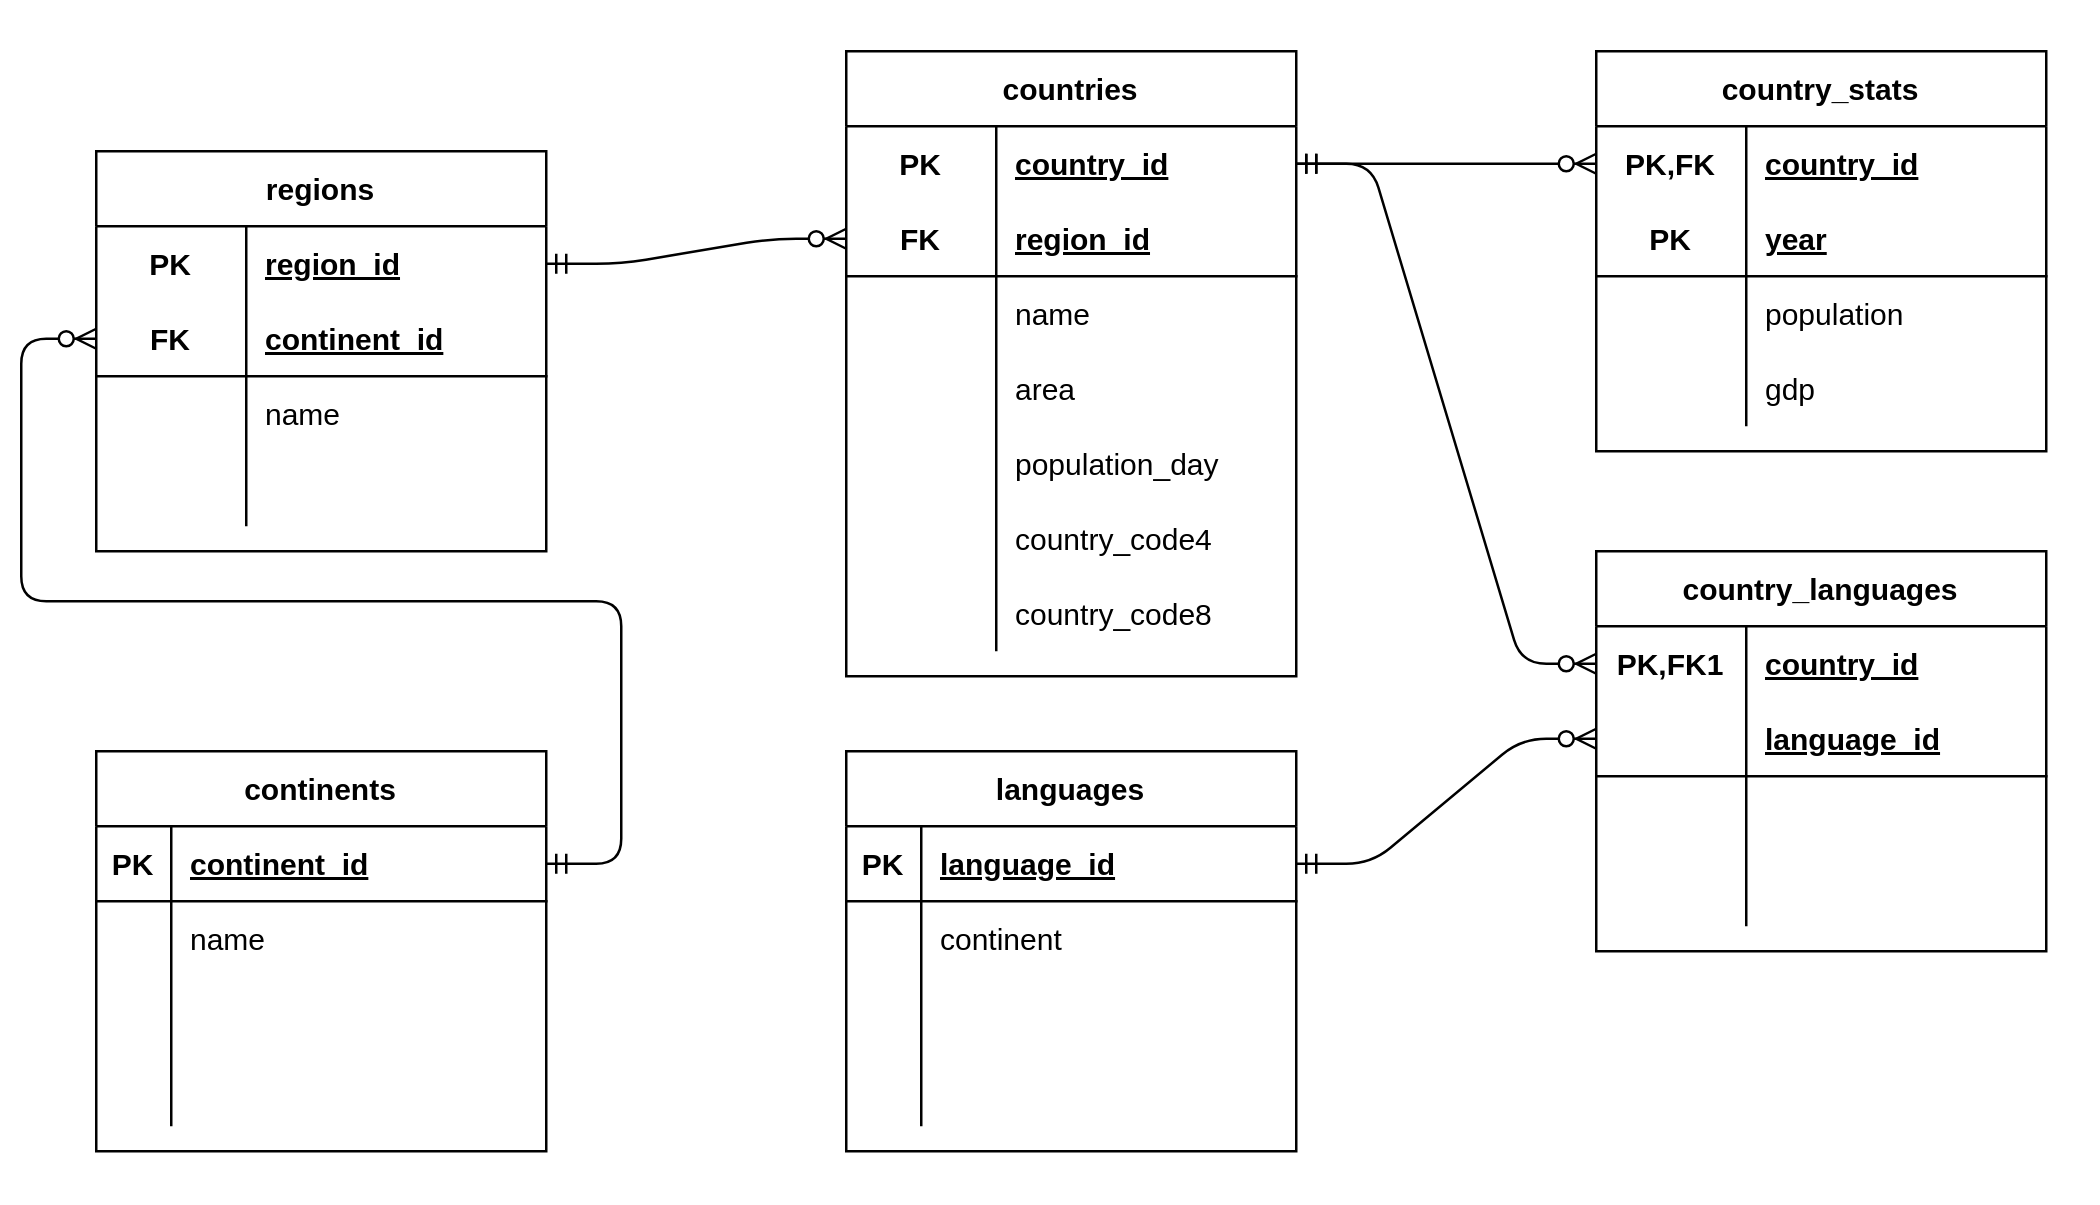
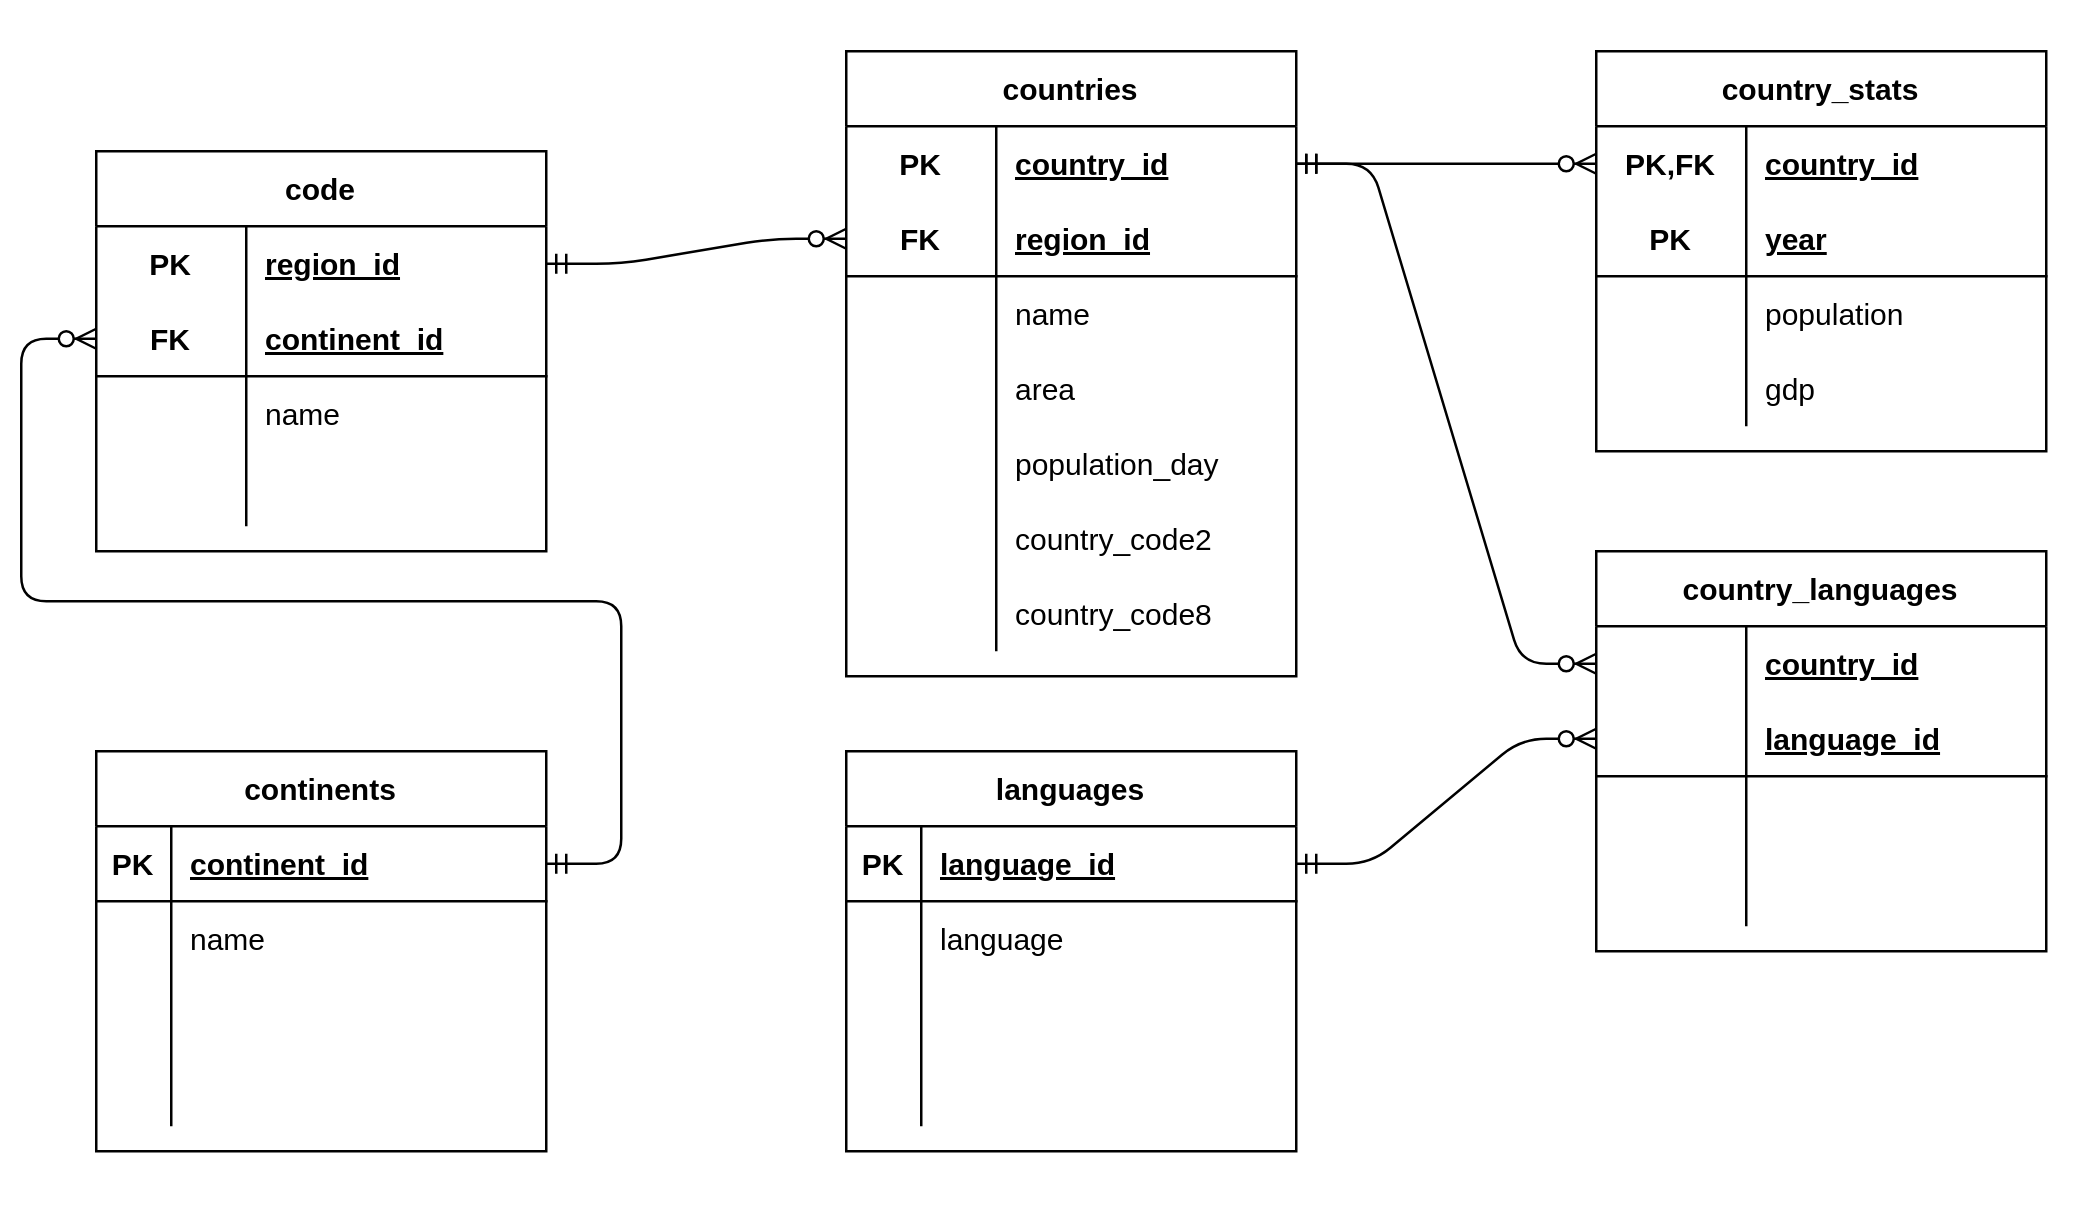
node "regions": label "regions" -> "code"
node "country_code4": label "country_code4" -> "country_code2"
node "PK,FK1": removed
node "continent": label "continent" -> "language"
